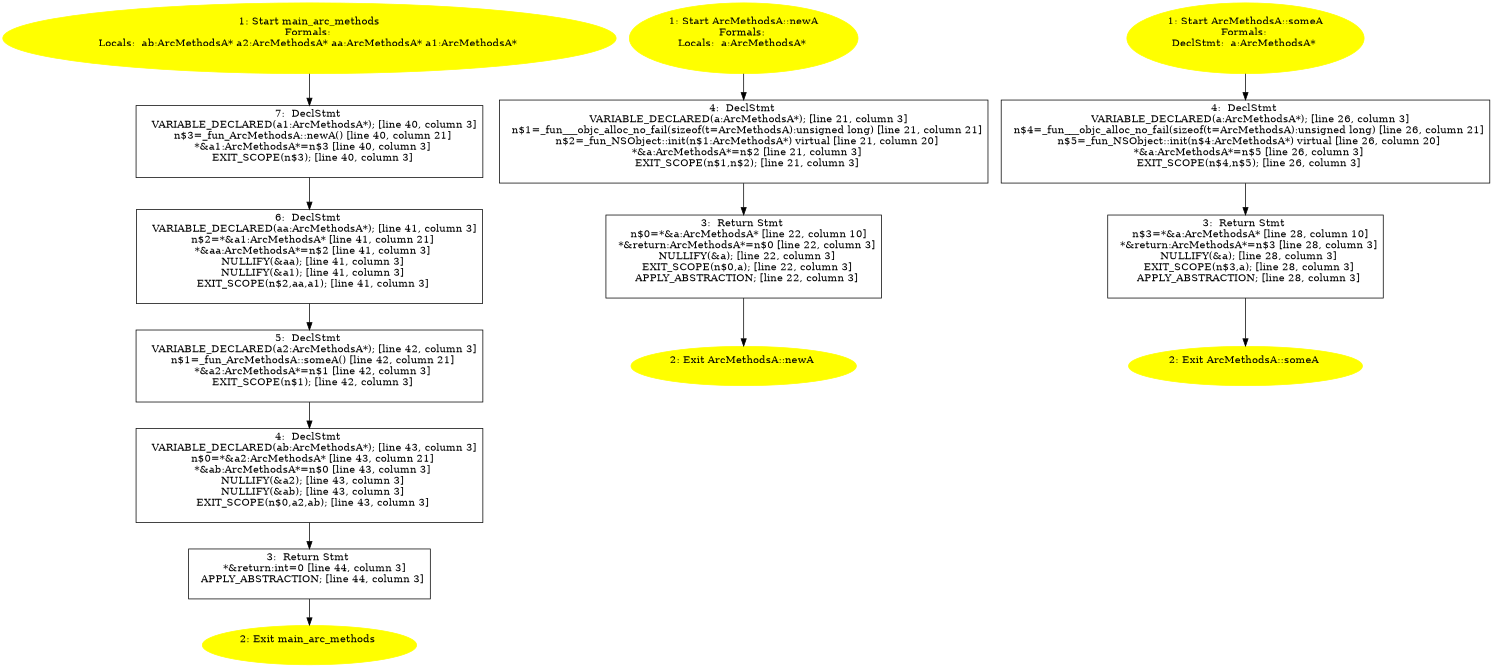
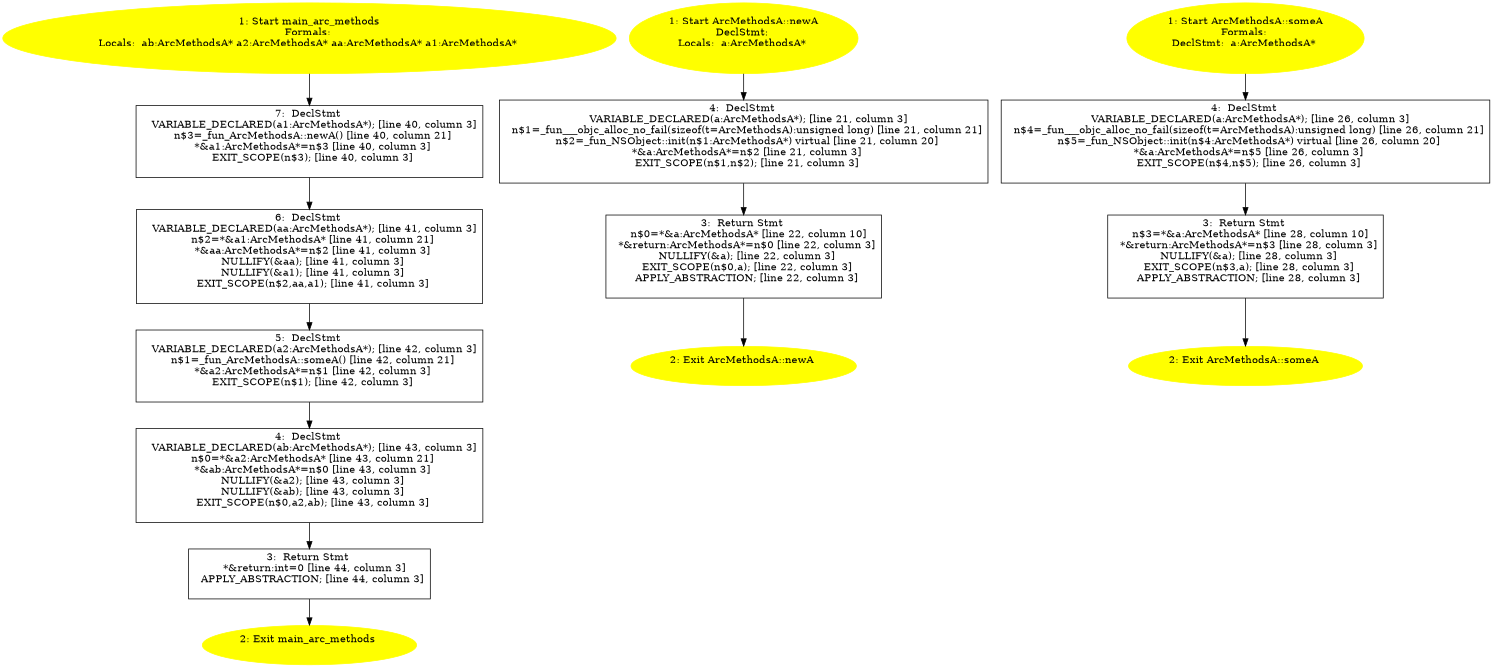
node "1: Start ArcMethodsA::newA Formals: Locals:  a:ArcMethodsA*": label "1: Start ArcMethodsA::newA Formals: Locals:  a:ArcMethodsA*" -> "1: Start ArcMethodsA::newA DeclStmt: Locals:  a:ArcMethodsA*"
